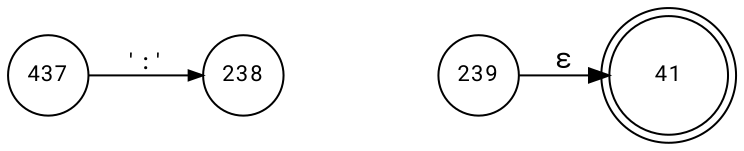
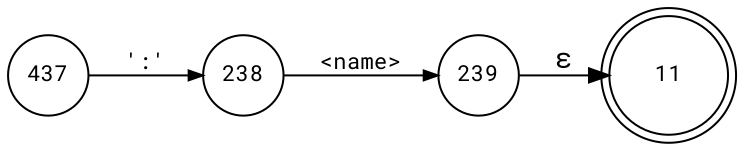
edge "238" -> "239": added, label "<name>"
node "41": label "41" -> "11"
